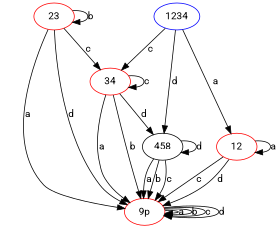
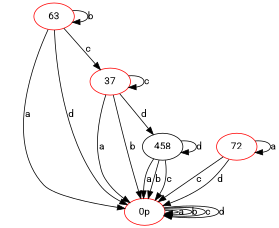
node "23": label "23" -> "63"
node "1234": removed
node "34": label "34" -> "37"
node "12": label "12" -> "72"
node "9p": label "9p" -> "0p"
